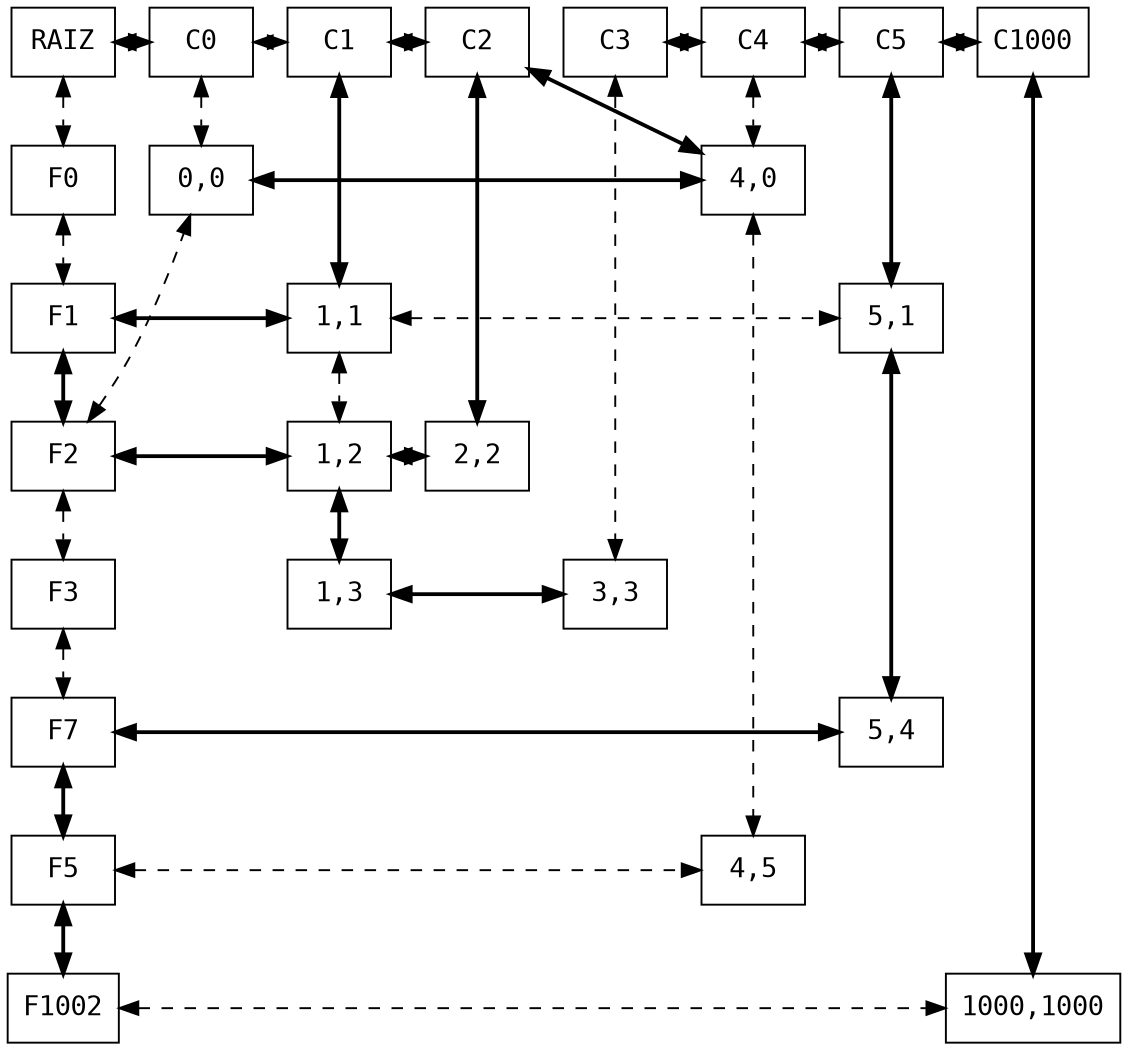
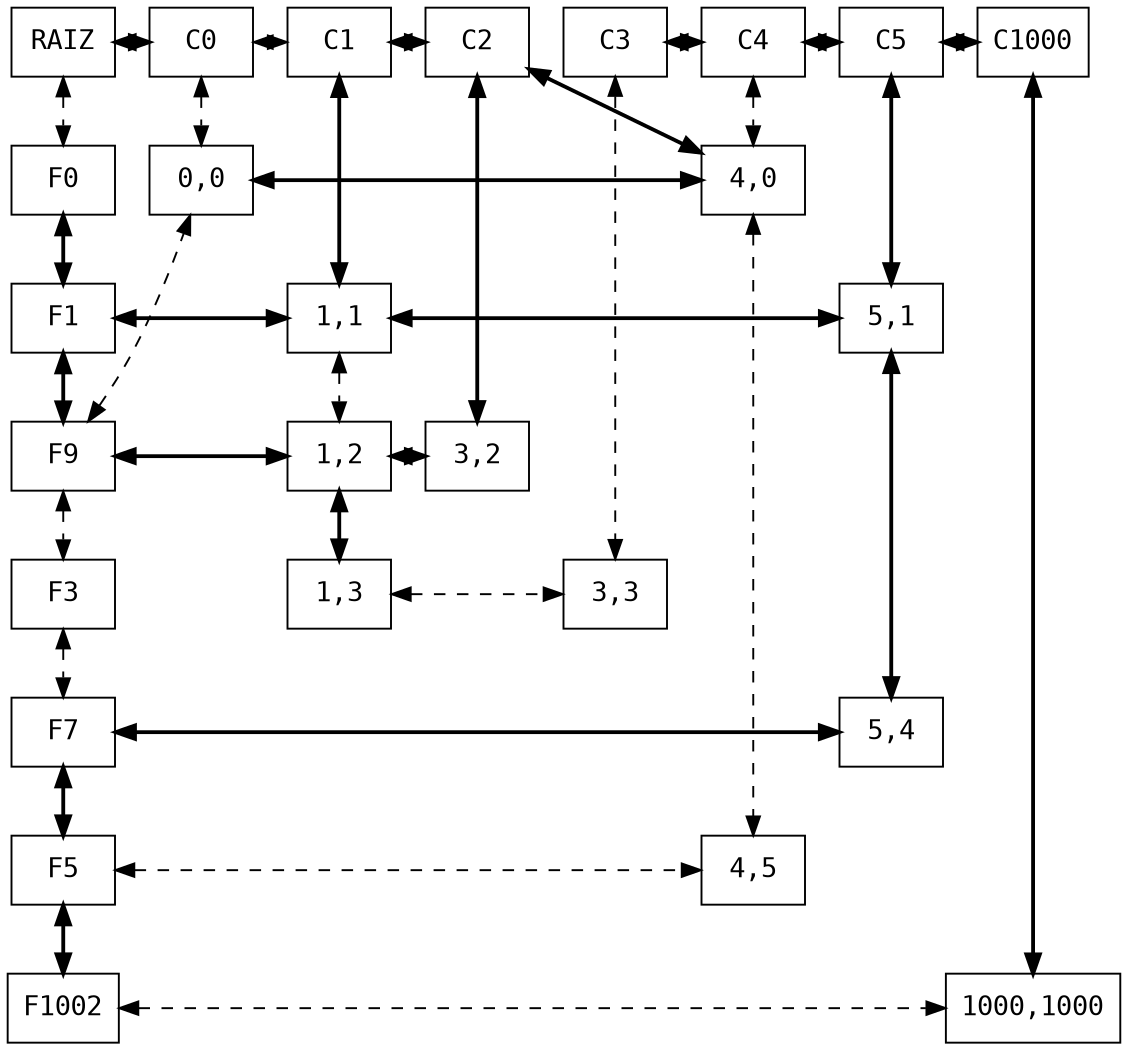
edge "F0" -- "F1": style dashed -> bold
edge "1,1" -- "5,1": style dashed -> bold
node "F2": label "F2" -> "F9"
node "2,2": label "2,2" -> "3,2"
edge "1,3" -- "3,3": style bold -> dashed
